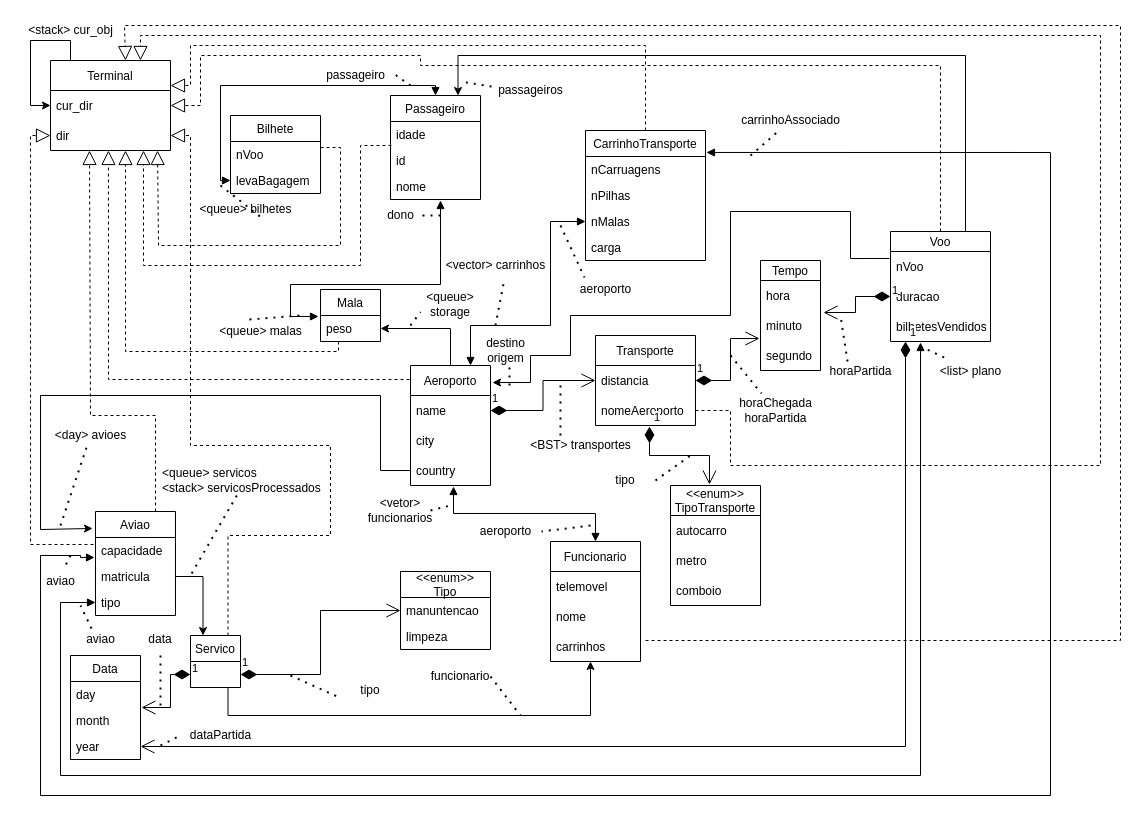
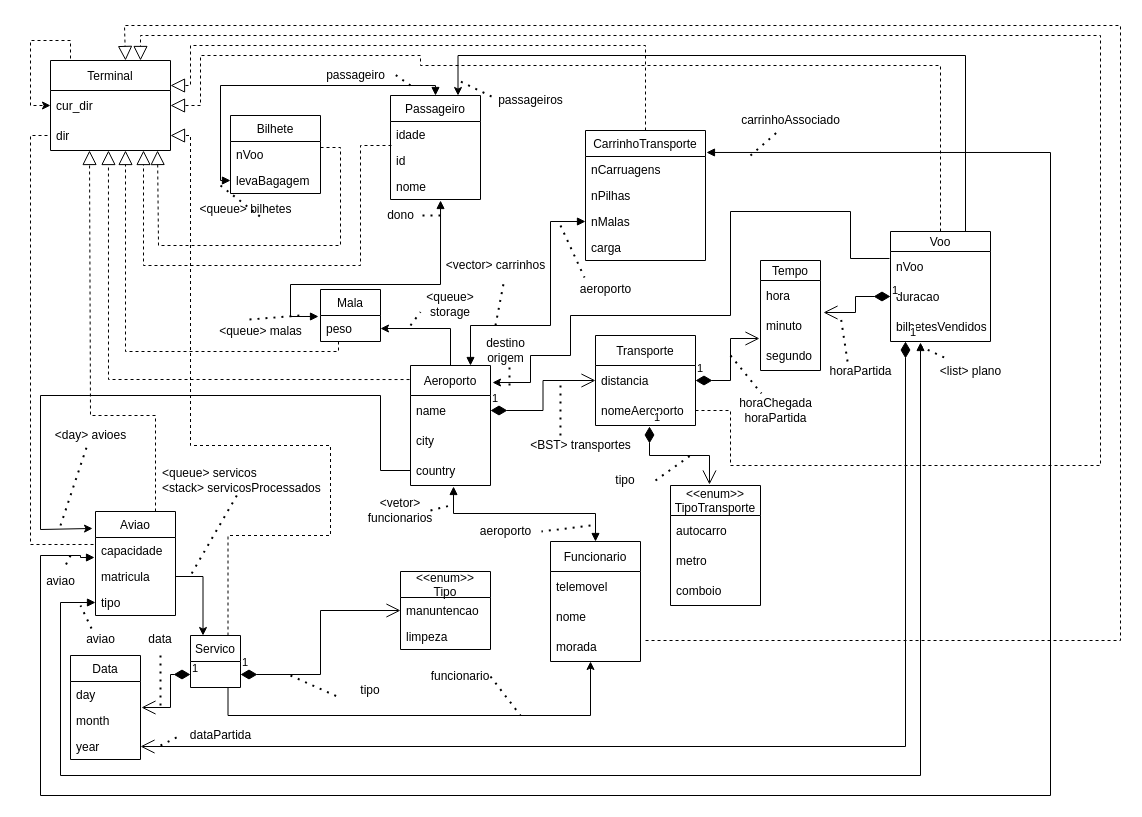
node "<stack> cur_obj": removed
edge "Terminal" -> "cur_dir": style solid -> dashed
node "passageiros": moved (531, 91) -> (531, 101)
edge "capacidade" -> "dir": arrowhead block -> none
node "carrinhos": label "carrinhos" -> "morada"
